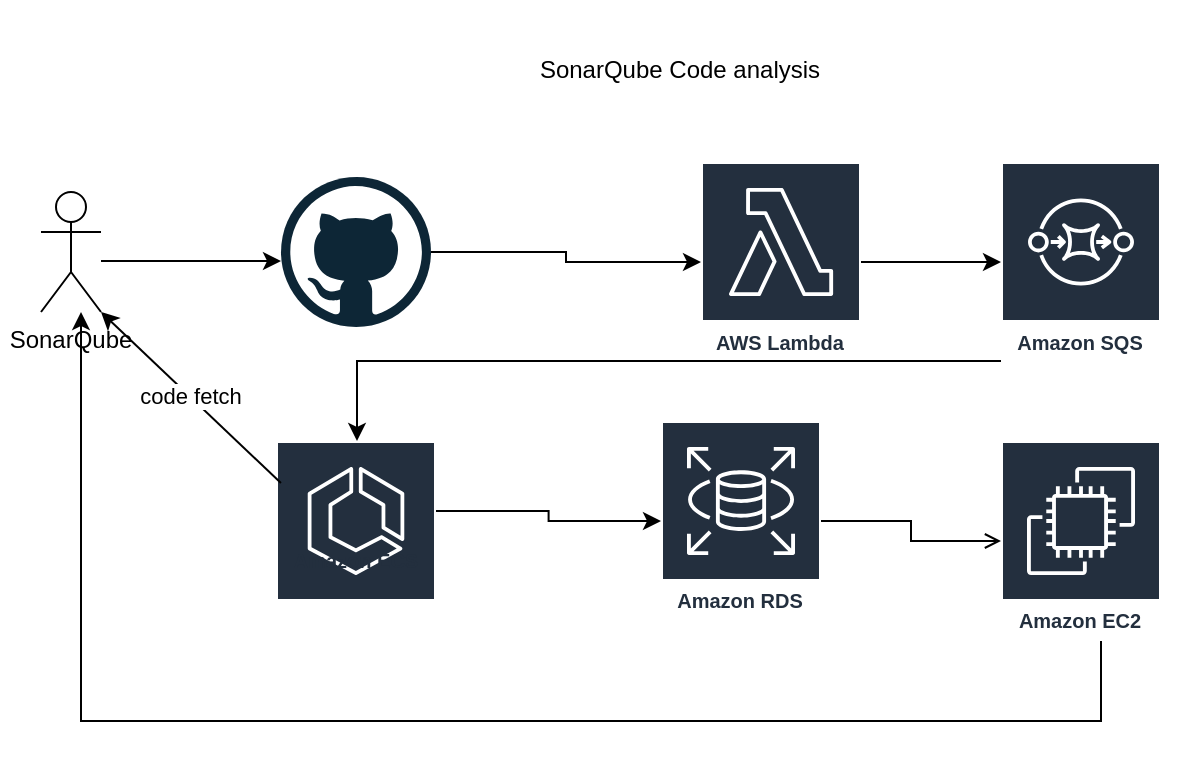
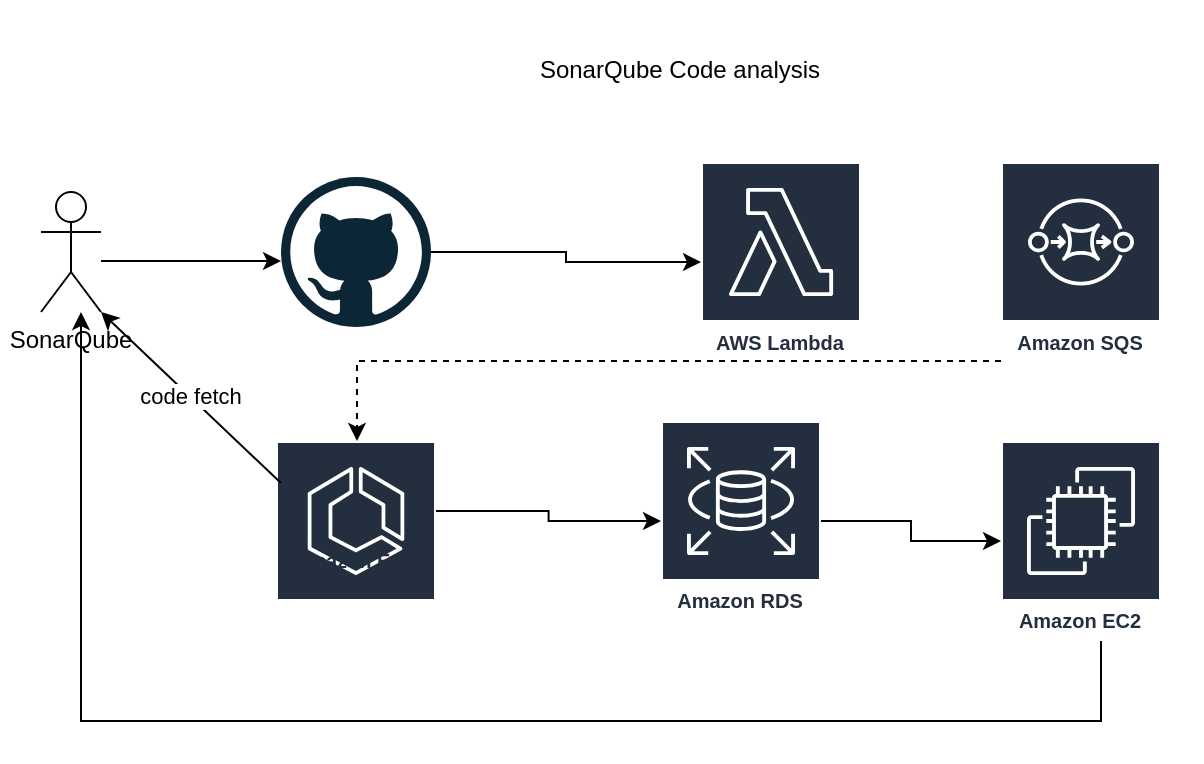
edge "AWS Lambda" -> "Amazon SQS": removed
edge "Amazon SQS" -> "Amazon ECS": style solid -> dashed
edge "Amazon RDS" -> "Amazon EC2": arrowhead open -> classic
